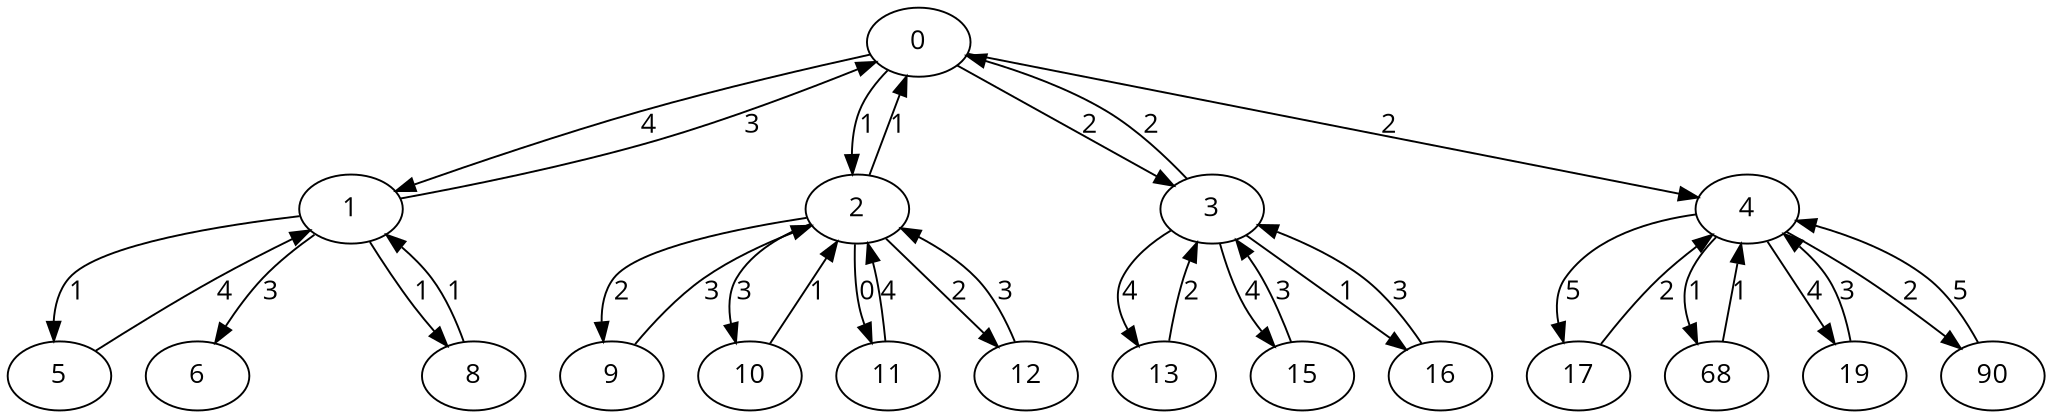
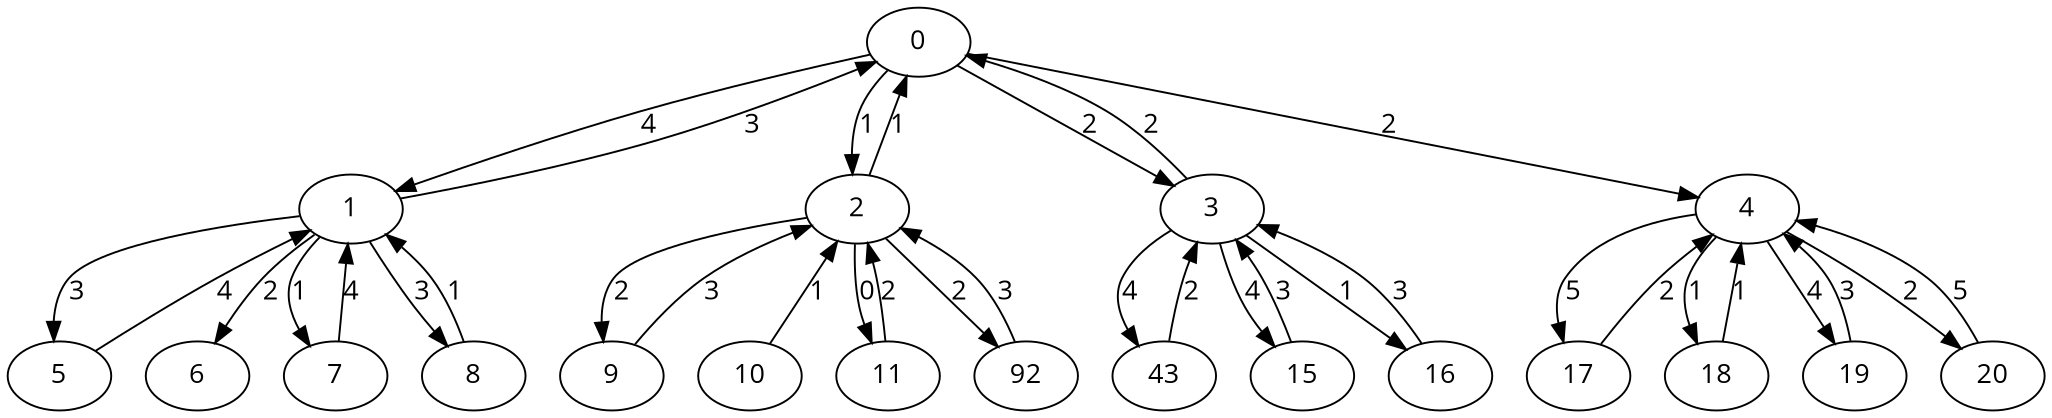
edge "2" -> "10": removed, label "3"
edge "1" -> "5": label "1" -> "3"
edge "1" -> "6": label "3" -> "2"
edge "1" -> "8": label "1" -> "3"
edge "11" -> "2": label "4" -> "2"
node "7": added
node "12": label "12" -> "92"
node "13": label "13" -> "43"
node "68": label "68" -> "18"
node "90": label "90" -> "20"
